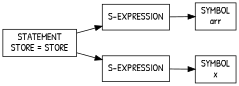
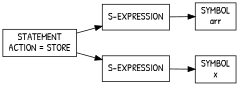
node "STATEMENT STORE = STORE": label "STATEMENT STORE = STORE" -> "STATEMENT ACTION = STORE"
